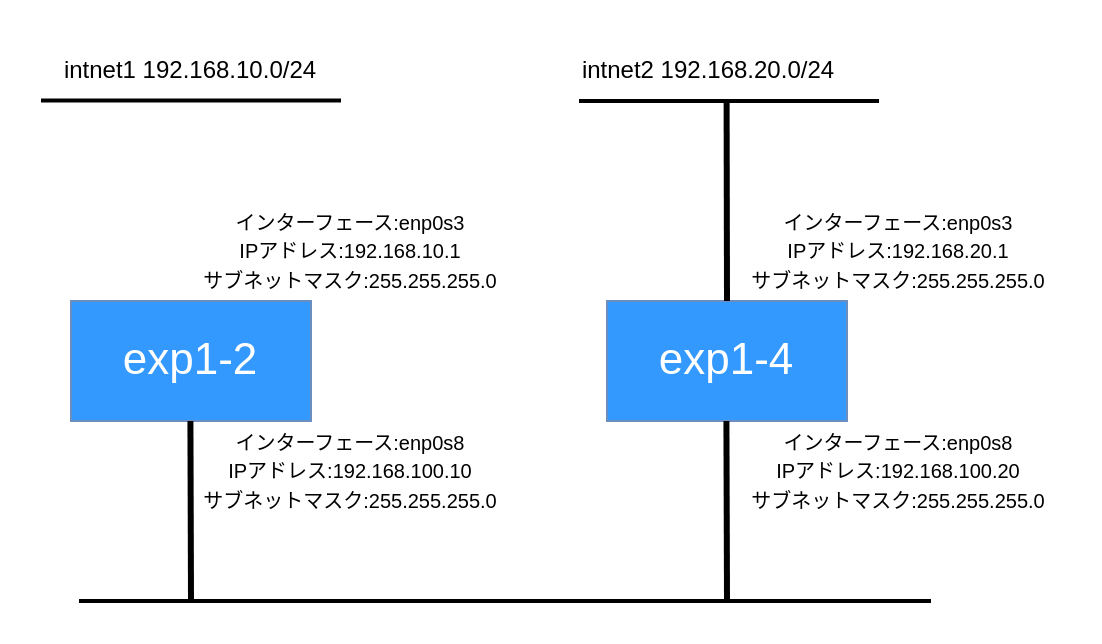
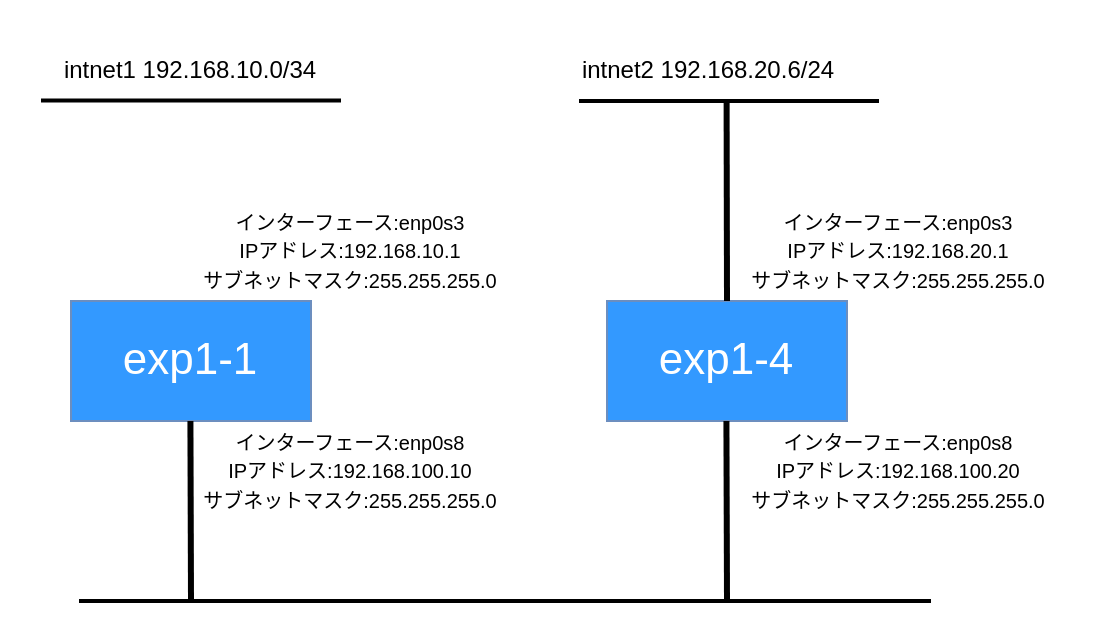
node "intnet1 192.168.10.0/24": label "intnet1 192.168.10.0/24" -> "intnet1 192.168.10.0/34"
node "intnet2 192.168.20.0/24": label "intnet2 192.168.20.0/24" -> "intnet2 192.168.20.6/24"
node "exp1-2": label "exp1-2" -> "exp1-1"
